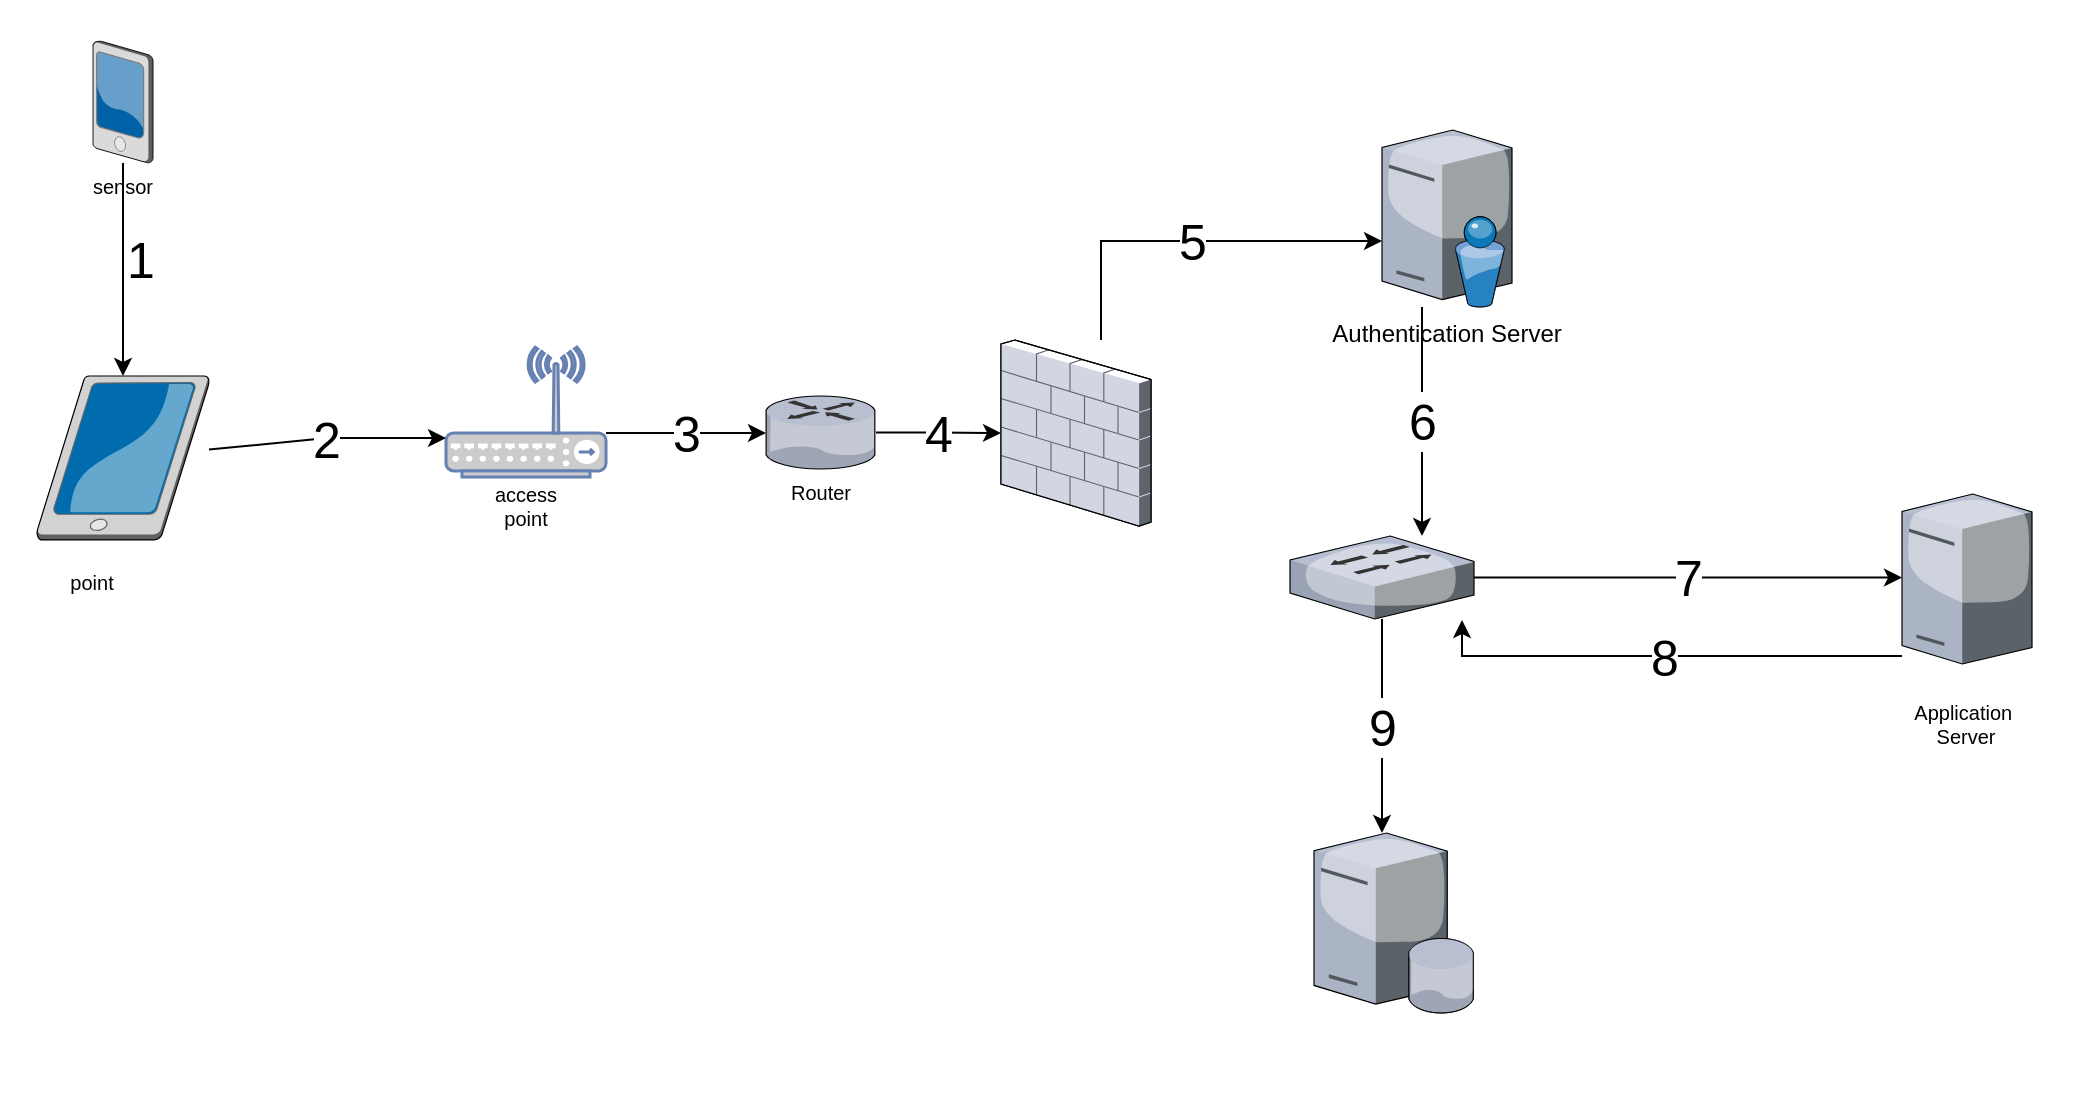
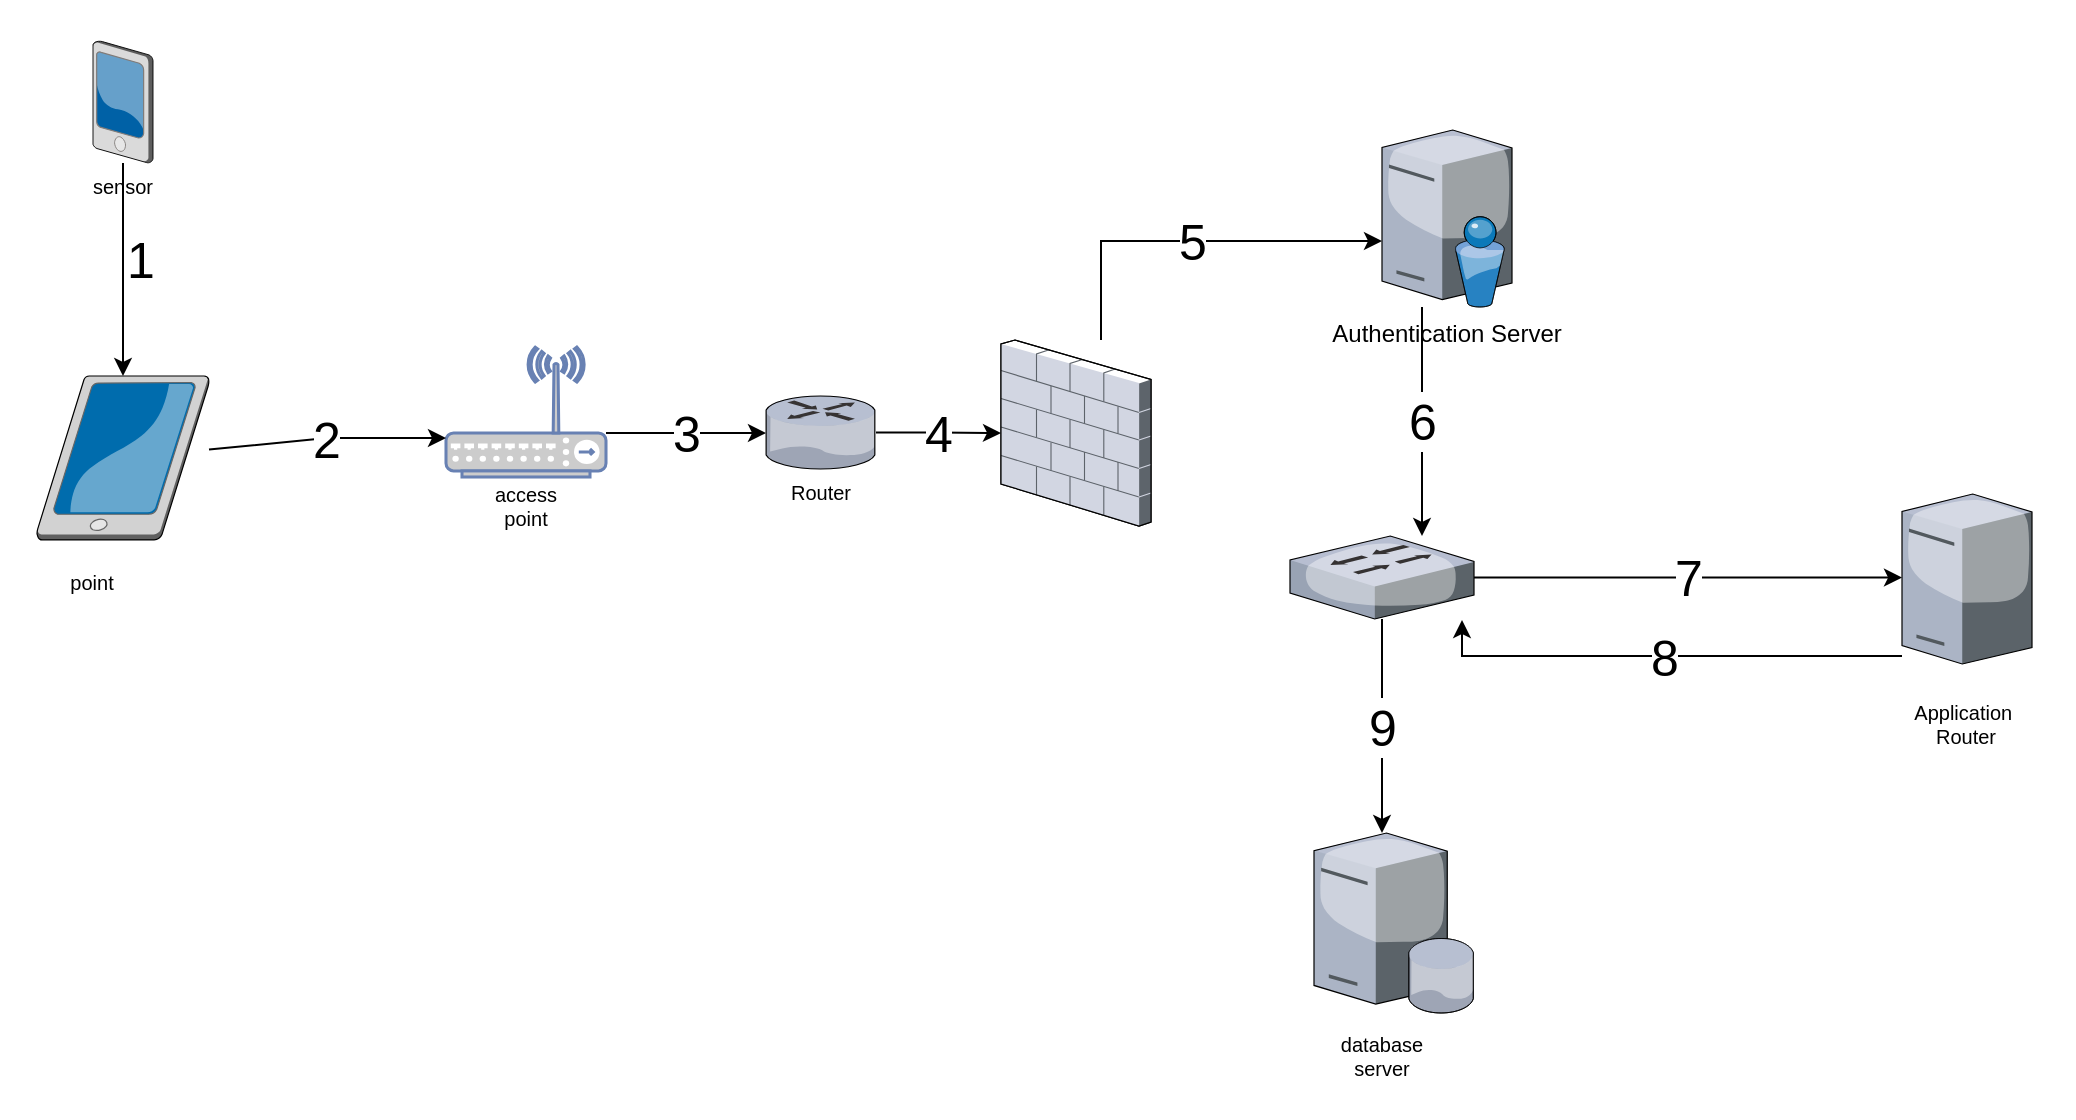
node "Application Server": label "Application Server" -> "Application Router"
node "database server": added
